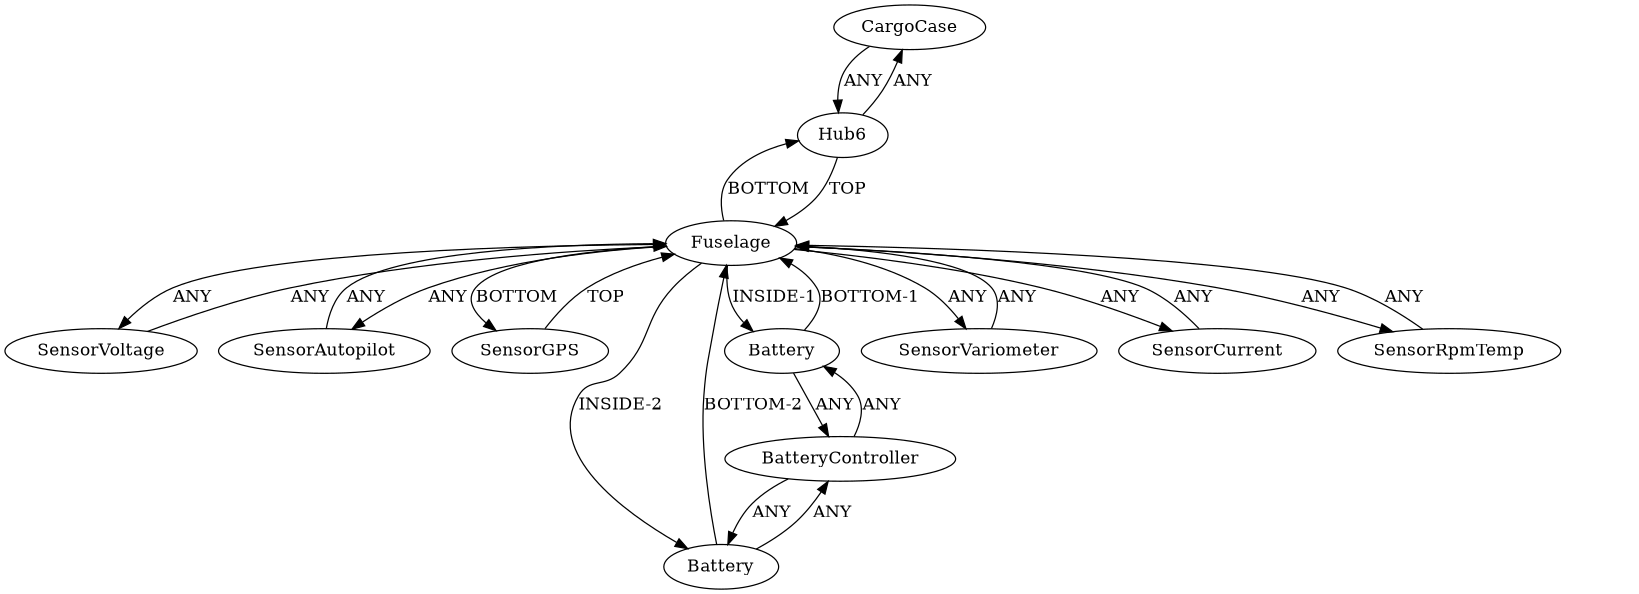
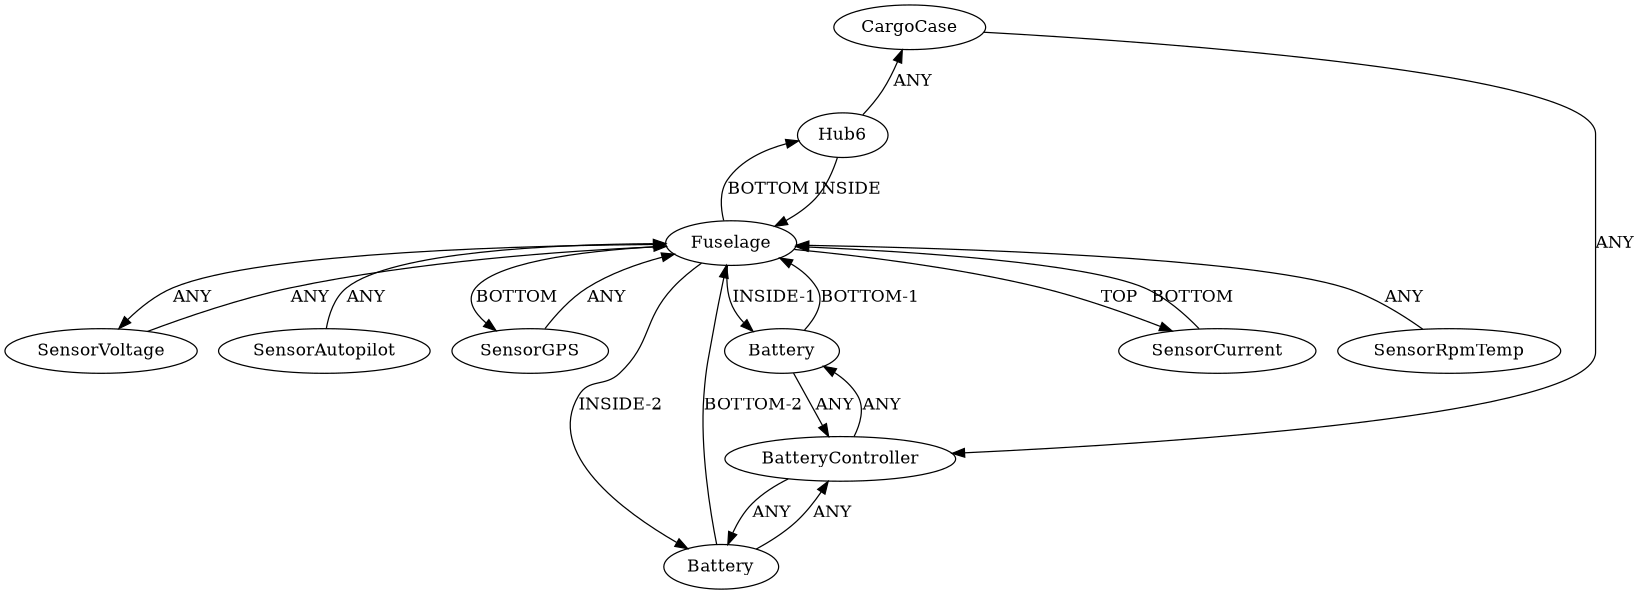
edge "CargoCase" -> "Hub6": now "CargoCase" -> "BatteryController"
edge "Hub6" -> "Fuselage": label "TOP" -> "INSIDE"
edge "Fuselage" -> "SensorAutopilot": removed, label "ANY"
edge "Fuselage" -> "SensorRpmTemp": removed, label "ANY"
edge "SensorGPS" -> "Fuselage": label "TOP" -> "ANY"
edge "Fuselage" -> "SensorCurrent": label "ANY" -> "TOP"
edge "SensorCurrent" -> "Fuselage": label "ANY" -> "BOTTOM"
node "SensorVariometer": removed
